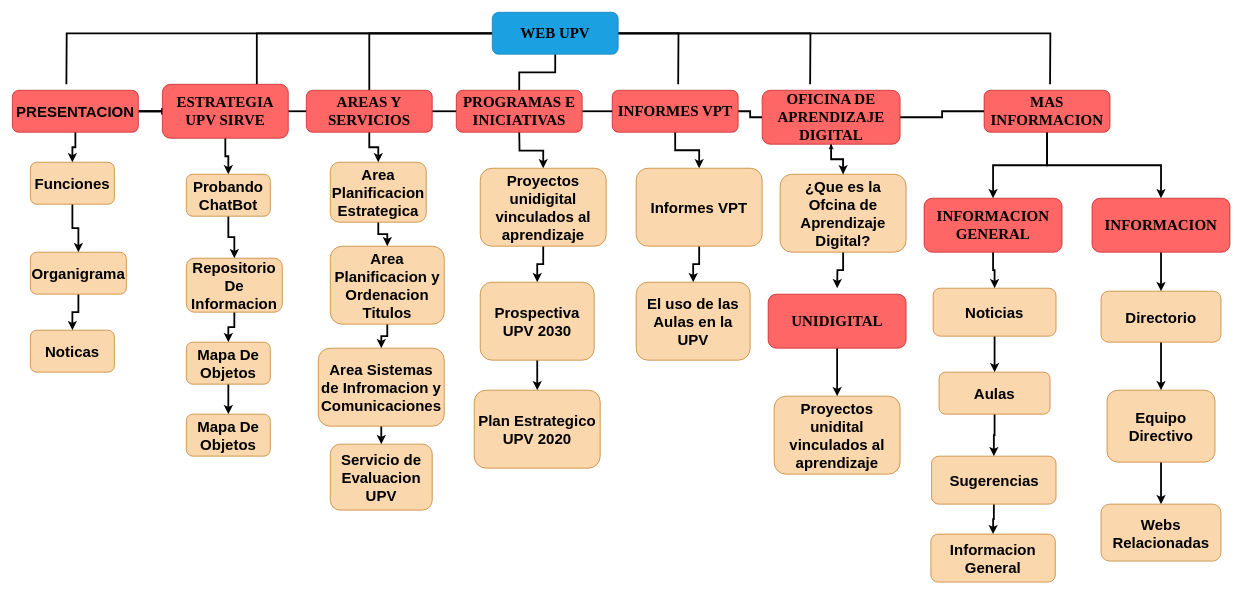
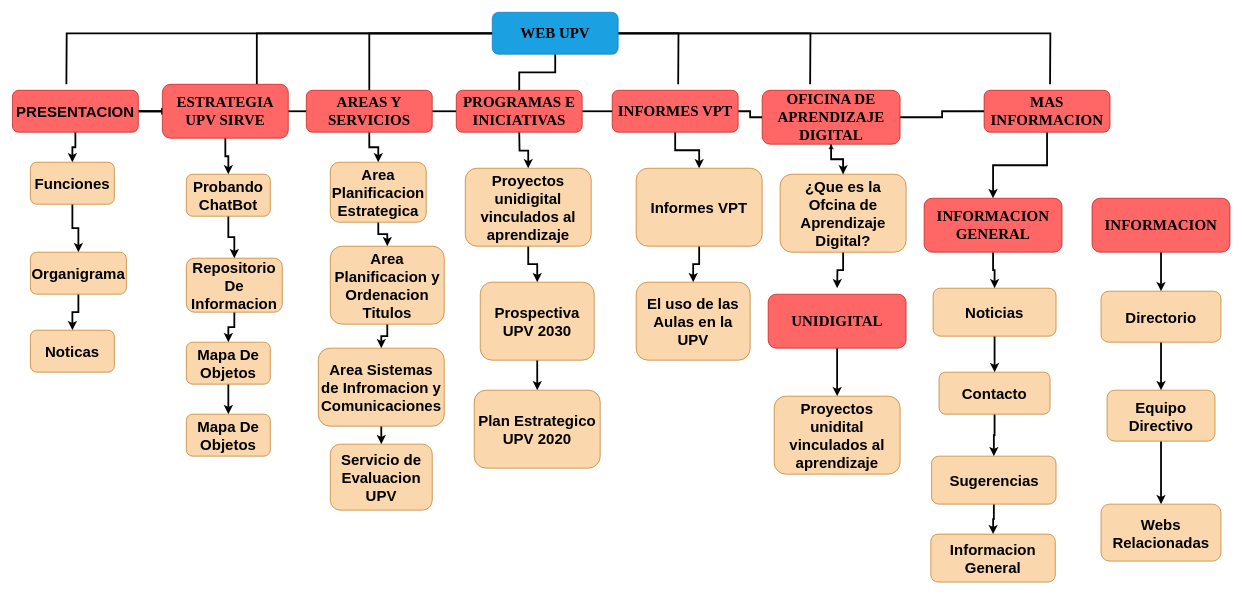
edge "MAS INFORMACION" -> "INFORMACION": removed
node "Proyectos unidigital vinculados al aprendizaje": moved (543, 207) -> (528, 207)
node "Aulas": label "Aulas" -> "Contacto"
node "Equipo Directivo": size 108x72 -> 108x51
